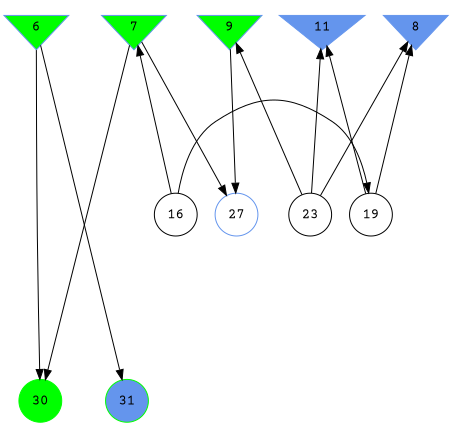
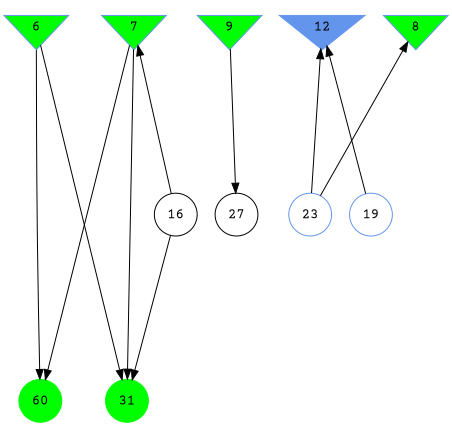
node "11": label "11" -> "12"
node "8": fillcolor cornflowerblue -> green
edge "16" -> "19": now "16" -> "31"
edge "7" -> "27": now "7" -> "31"
edge "23" -> "9": removed
edge "19" -> "8": removed
node "27": color cornflowerblue -> black
node "23": color black -> cornflowerblue
node "19": color black -> cornflowerblue
node "30": label "30" -> "60"
node "31": fillcolor cornflowerblue -> green
